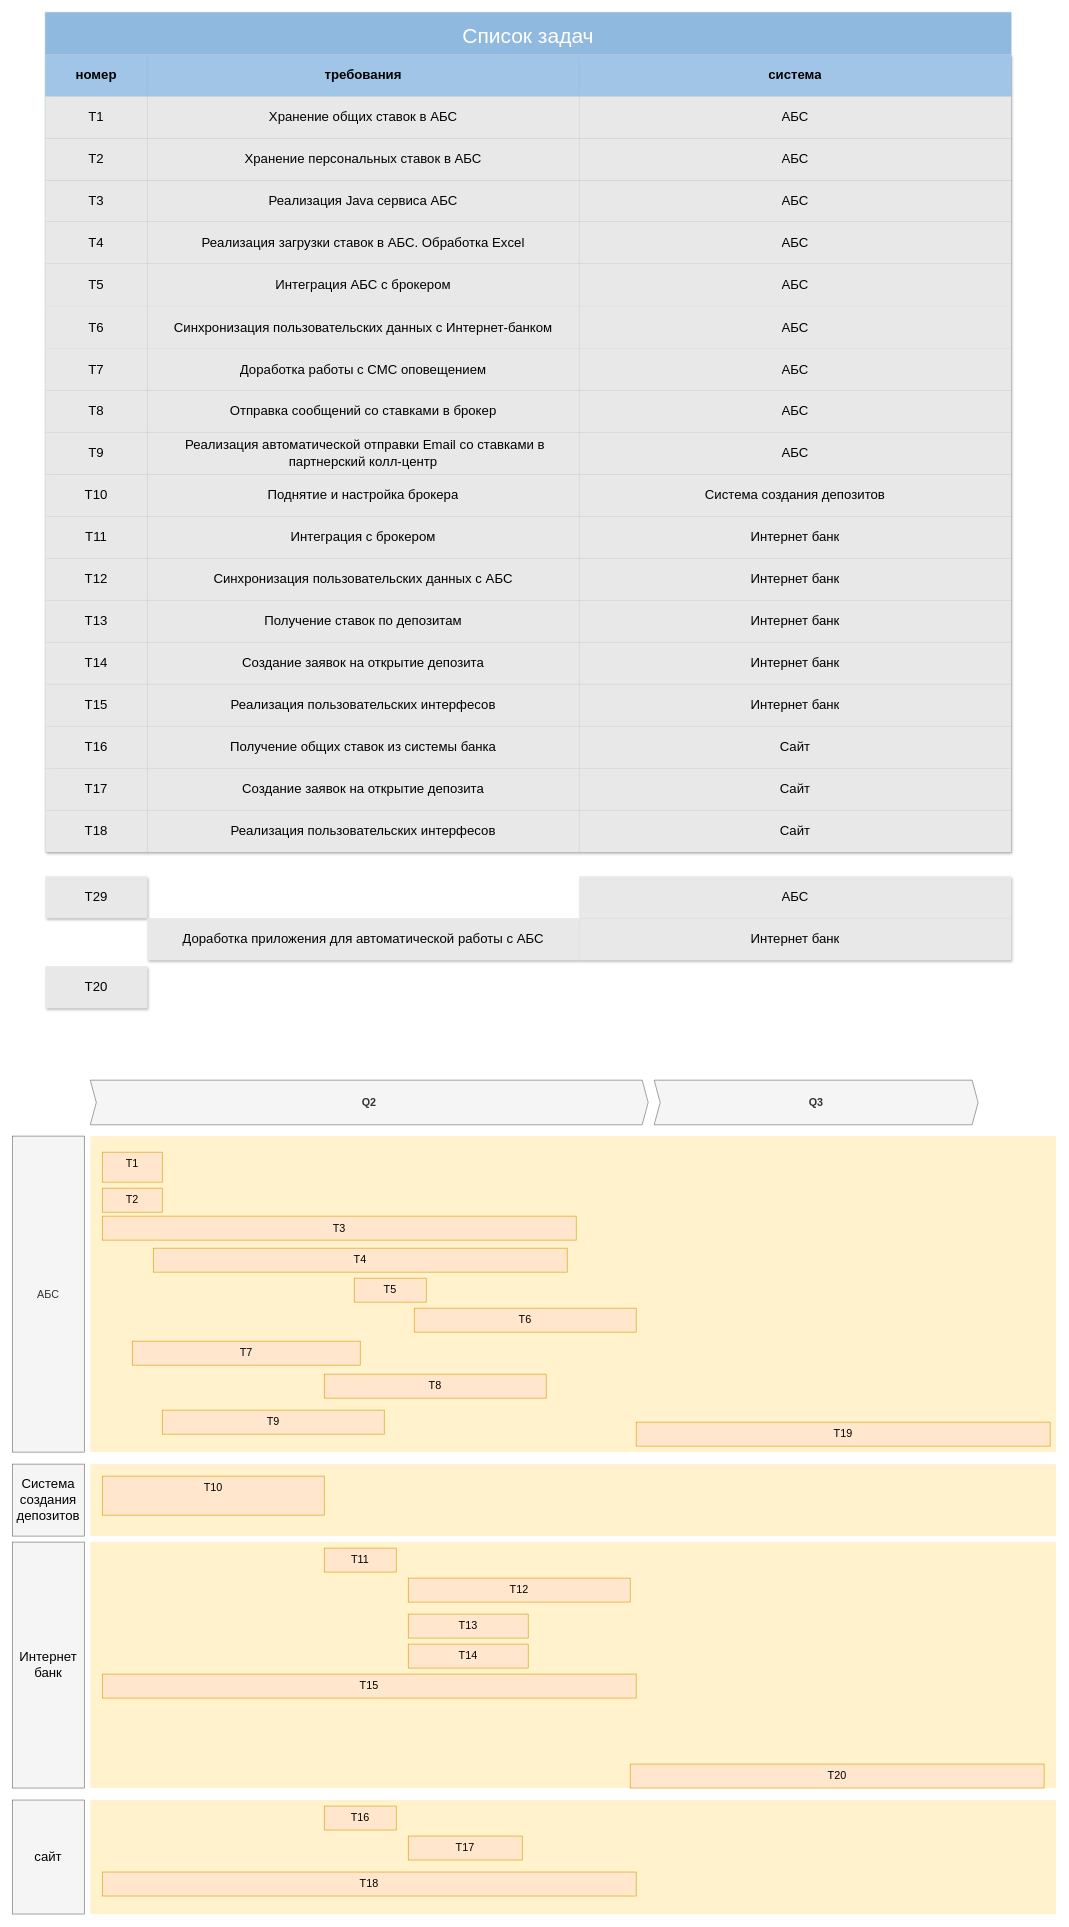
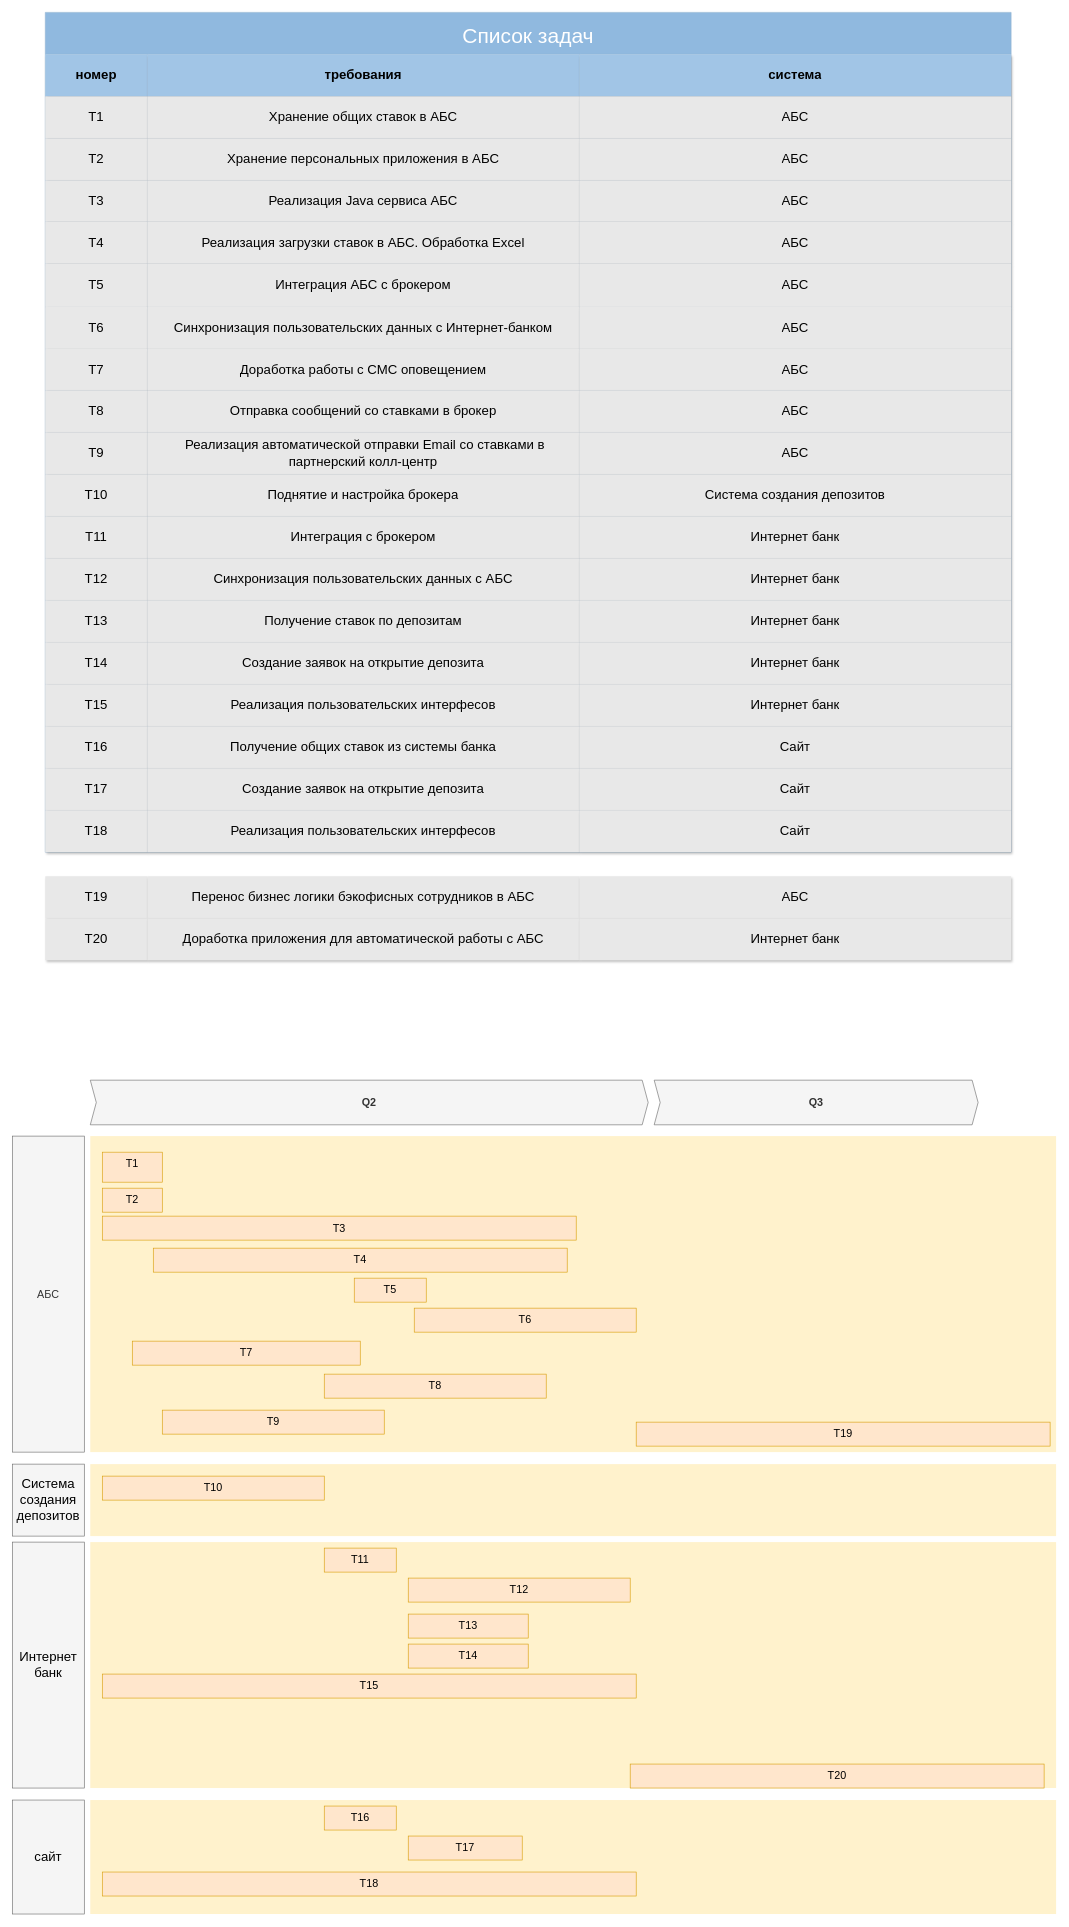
node "Хранение персональных ставок в АБС": label "Хранение персональных ставок в АБС" -> "Хранение персональных приложения в АБС"
node "Т29": label "Т29" -> "Т19"
node "Перенос бизнес логики бэкофисных сотрудников в АБС": added
node "Т20": moved (96, 987) -> (96, 939)
node "Т10": size 222x39 -> 222x24
